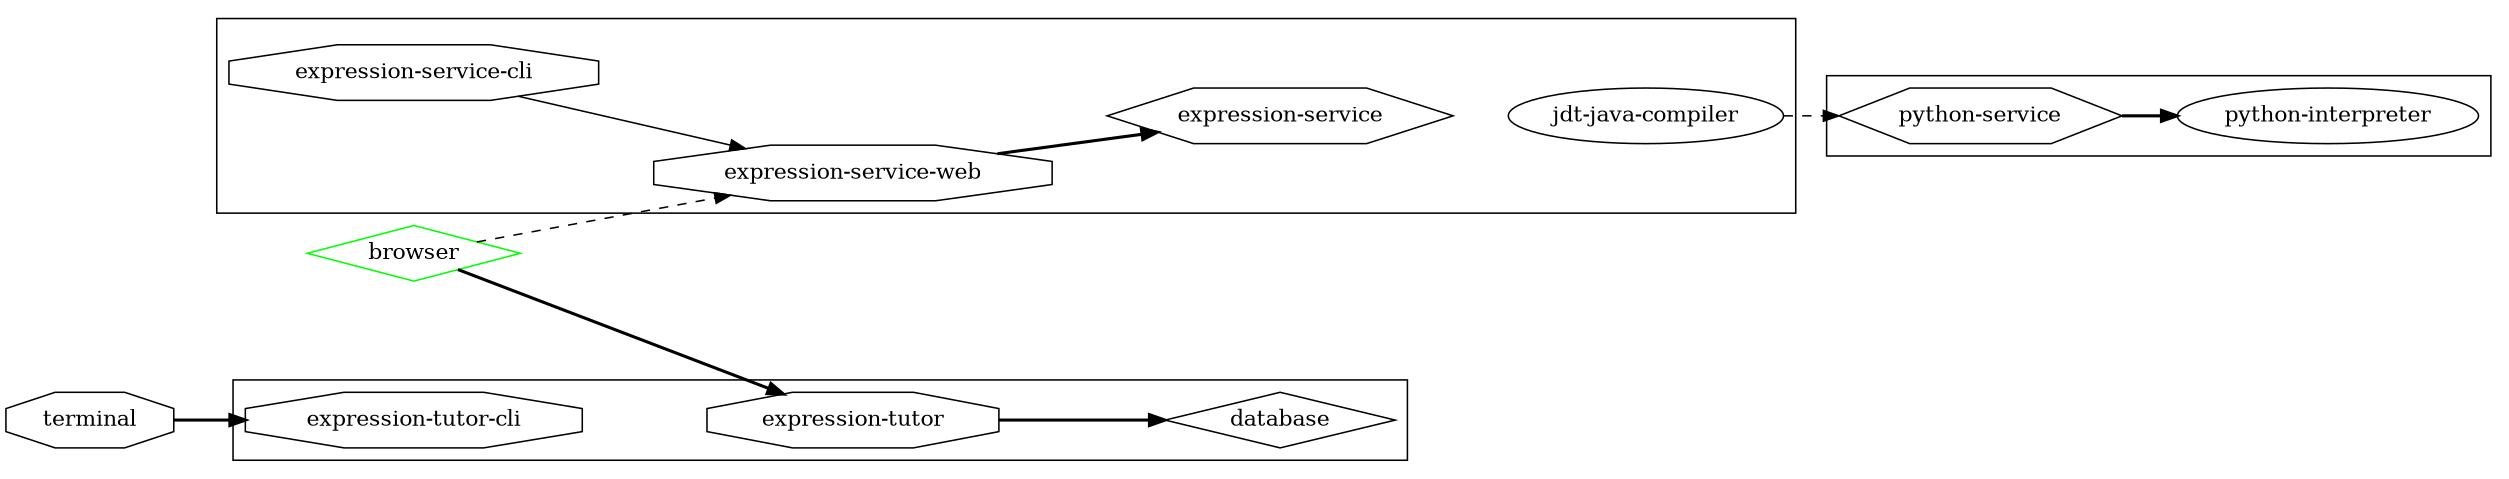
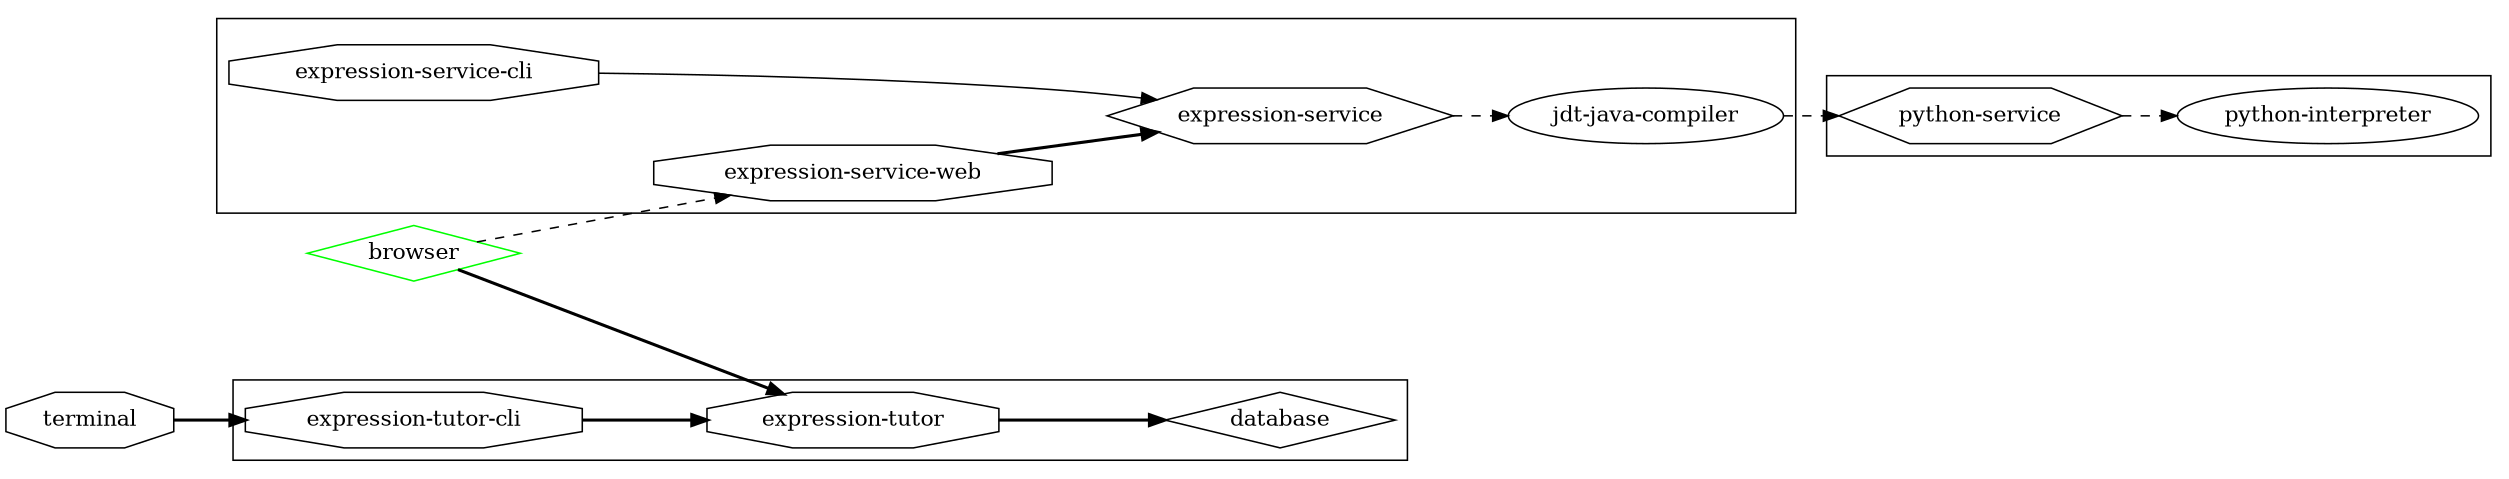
edge "expression-service" -> "jdt-java-compiler": added
edge "python-service" -> "python-interpreter": style bold -> dashed
edge "expression-service-cli" -> "expression-service-web": now "expression-service-cli" -> "expression-service"
edge "expression-tutor-cli" -> "expression-tutor": added
